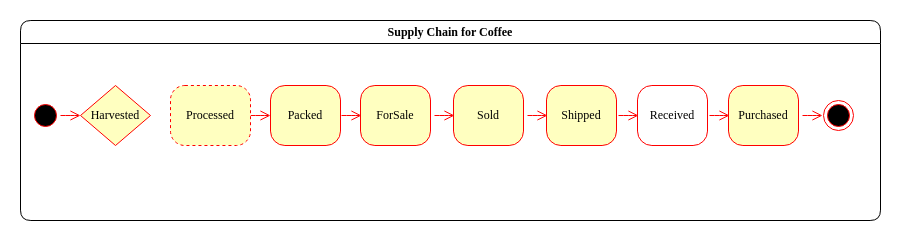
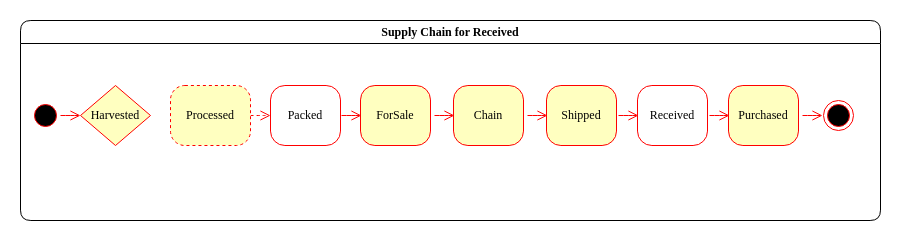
node "Supply Chain for Coffee": label "Supply Chain for Coffee" -> "Supply Chain for Received"
edge "Processed" -> "Packed": style solid -> dashed
node "Packed": fillcolor #ffffc0 -> #ffffff
node "Sold": label "Sold" -> "Chain"
